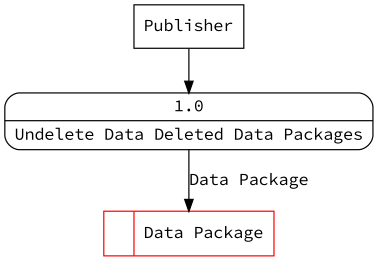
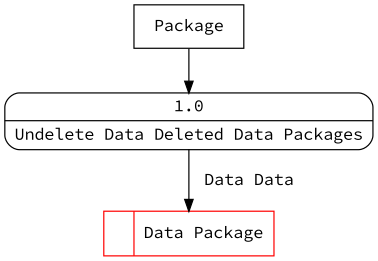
node "Publisher": label "Publisher" -> "Package"
edge "1.0" -> "Data Package": label "Data Package" -> "Data Data"
